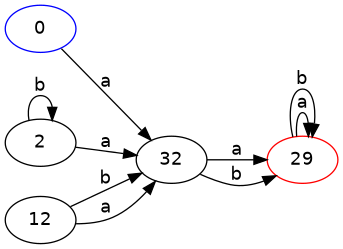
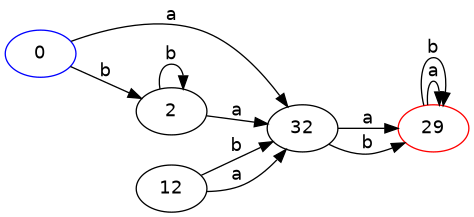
edge "0" -> "2": added, label "b"
